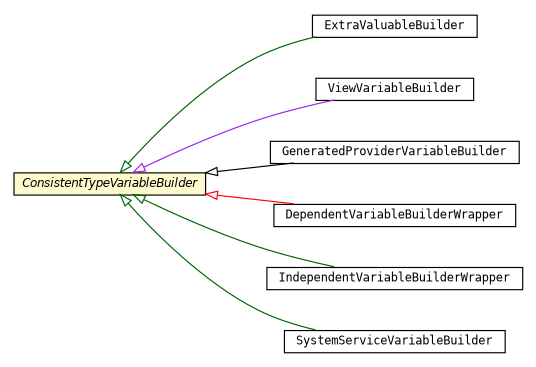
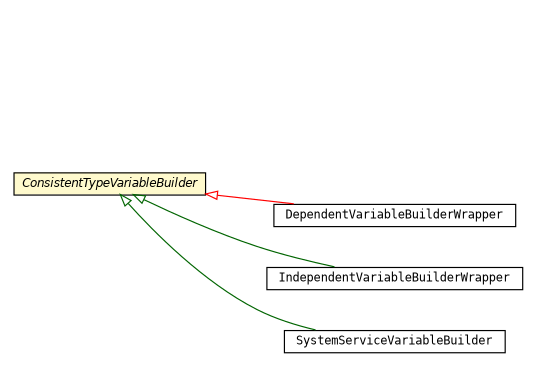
node "ExtraValuableBuilder": removed
node "ViewVariableBuilder": removed
node "GeneratedProviderVariableBuilder": removed
